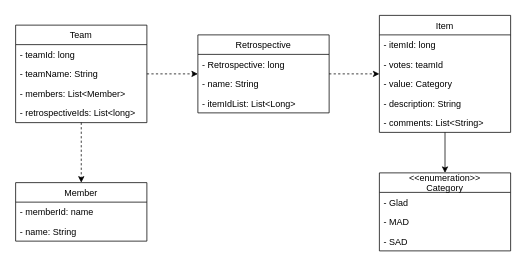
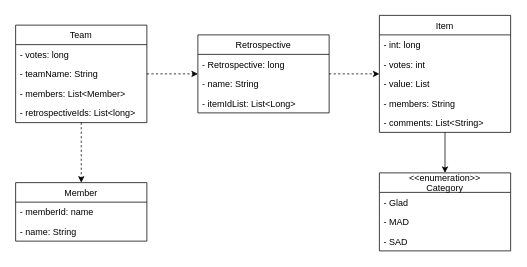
node "- itemId: long": label "- itemId: long" -> "- int: long"
node "- teamId: long": label "- teamId: long" -> "- votes: long"
node "- votes: teamId": label "- votes: teamId" -> "- votes: int"
node "- value: Category": label "- value: Category" -> "- value: List"
node "- description: String": label "- description: String" -> "- members: String"
